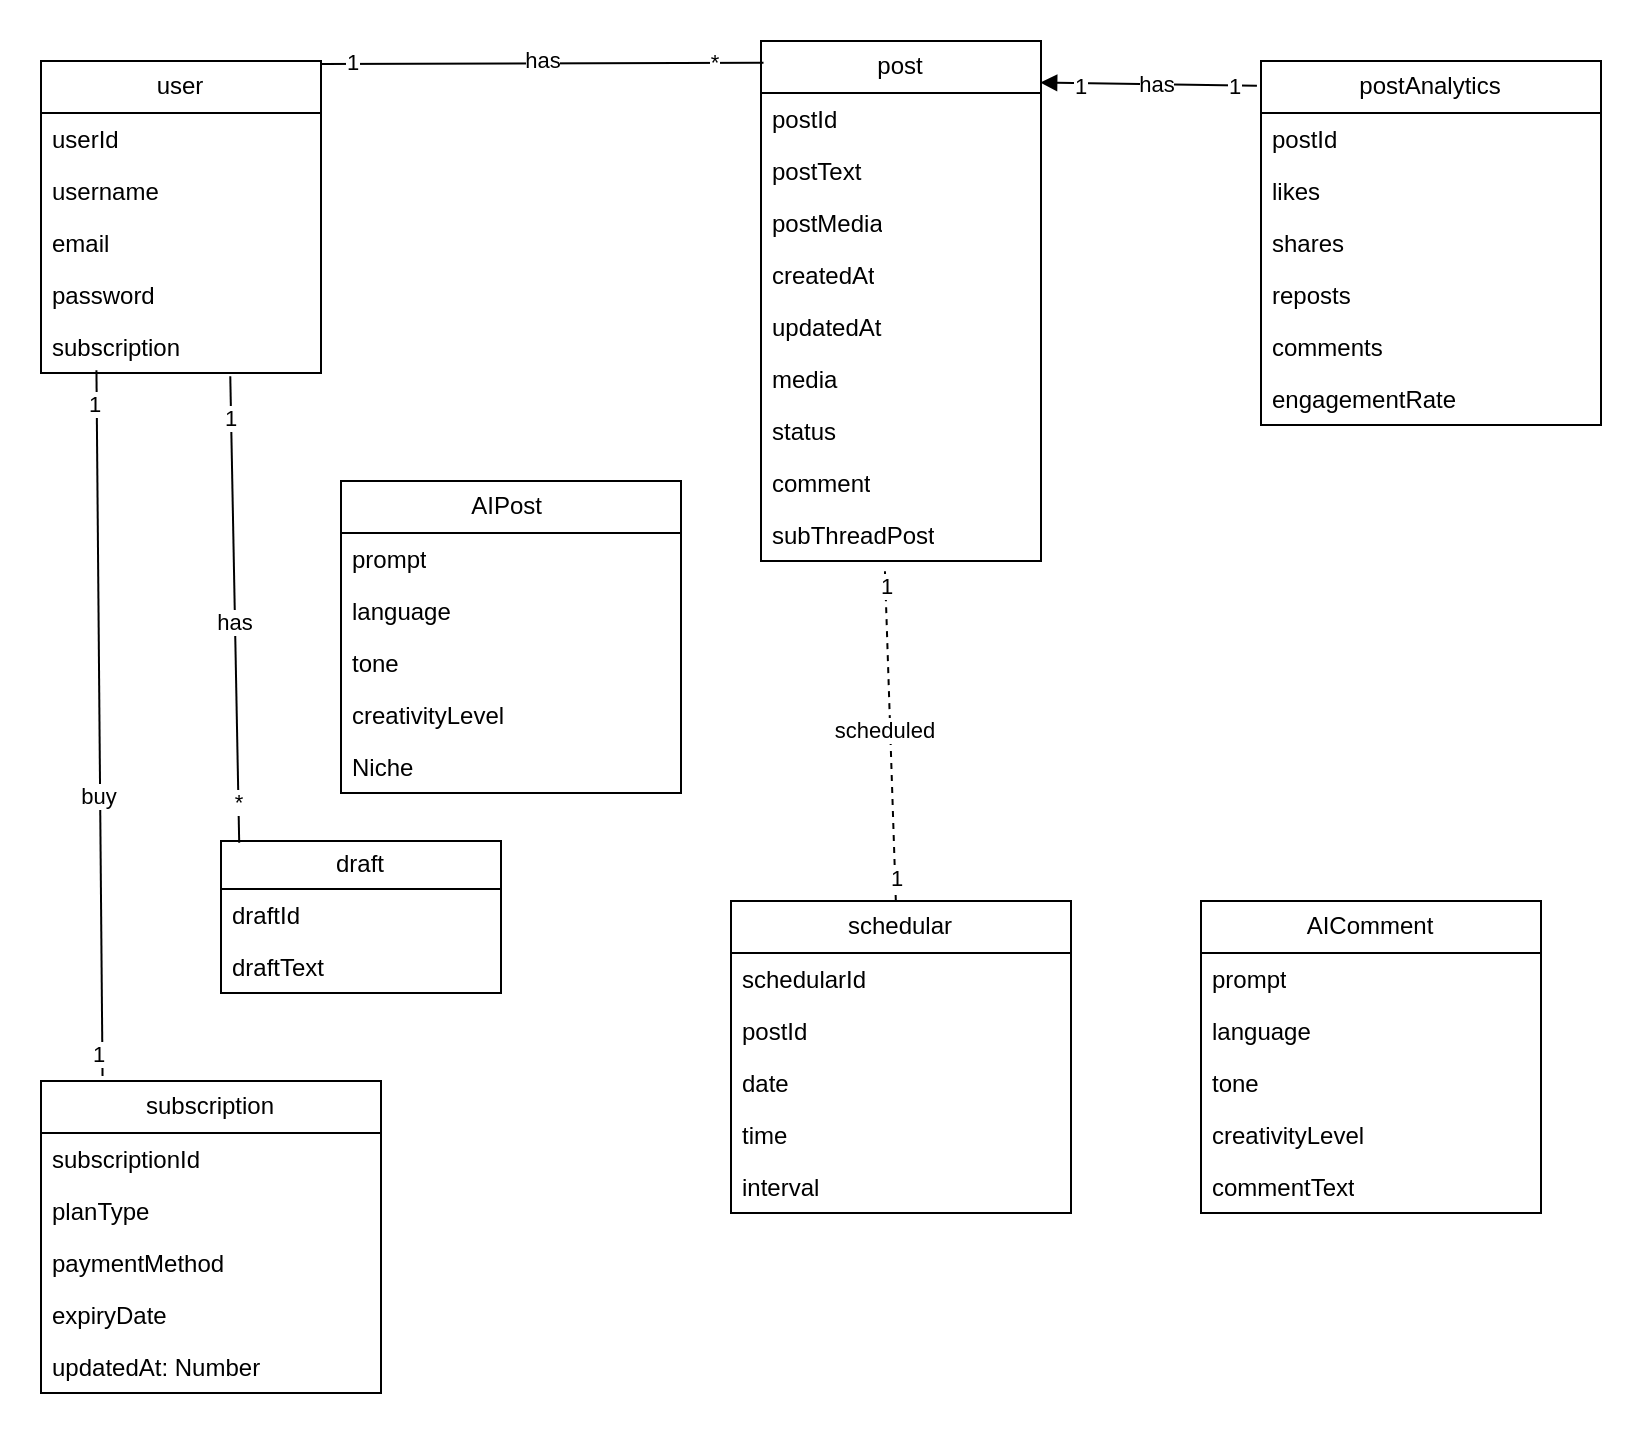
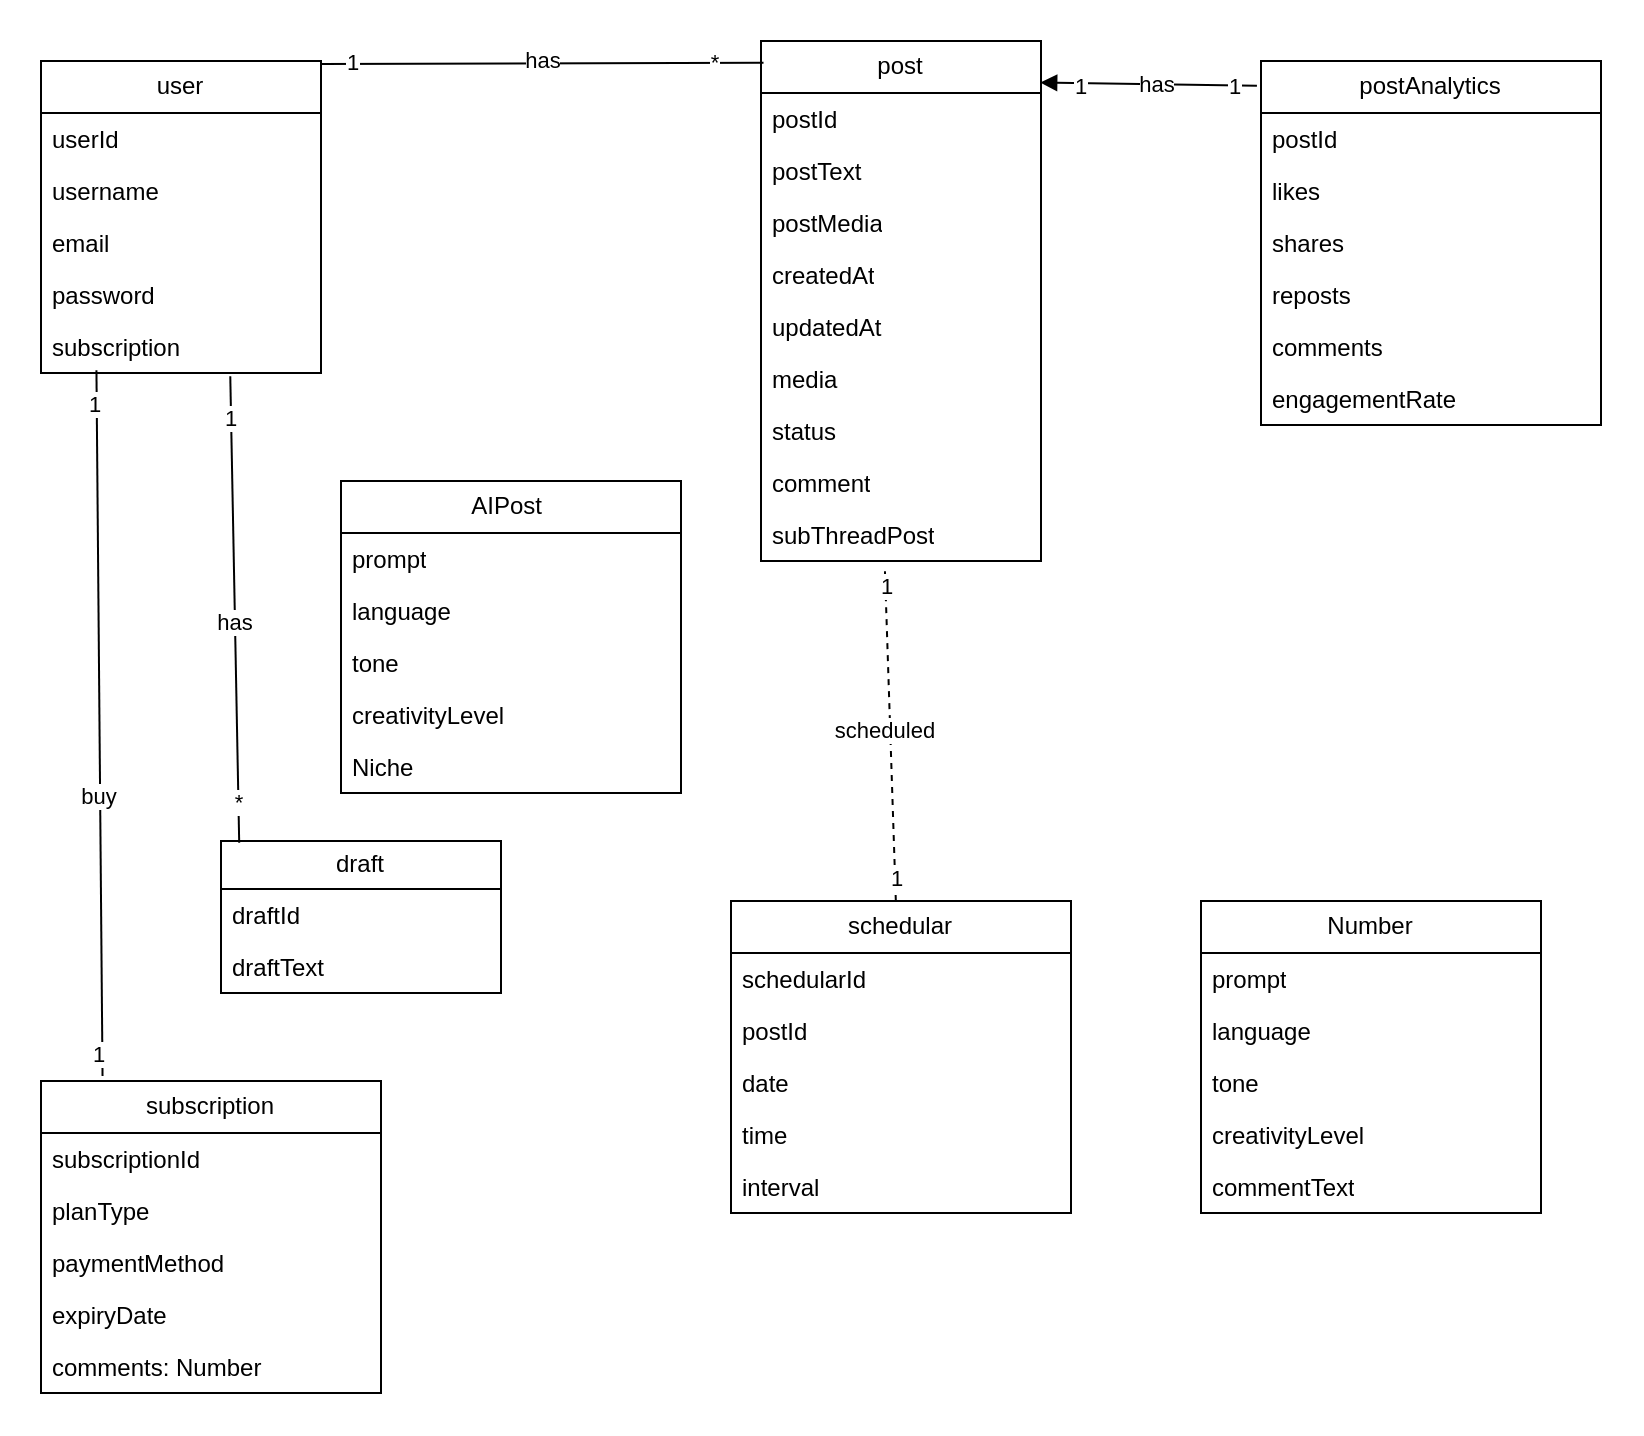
node "AIComment": label "AIComment" -> "Number"
node "updatedAt: Number": label "updatedAt: Number" -> "comments: Number"
